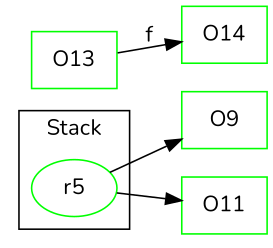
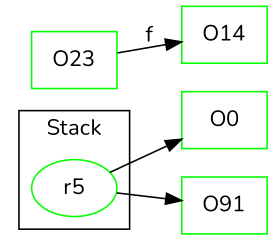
node "O13": label "O13" -> "O23"
node "O9": label "O9" -> "O0"
node "O11": label "O11" -> "O91"
